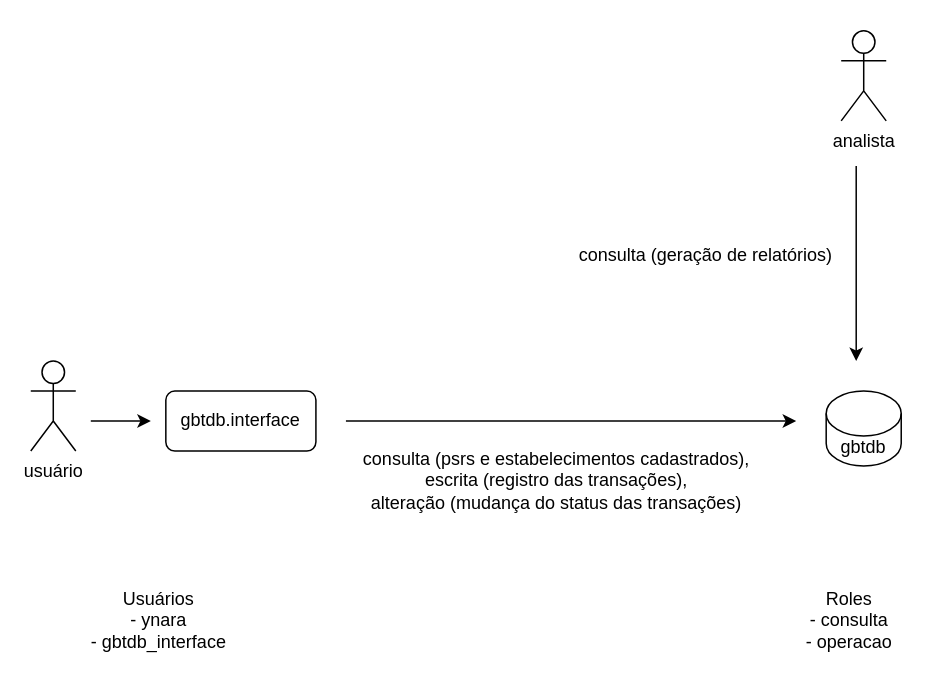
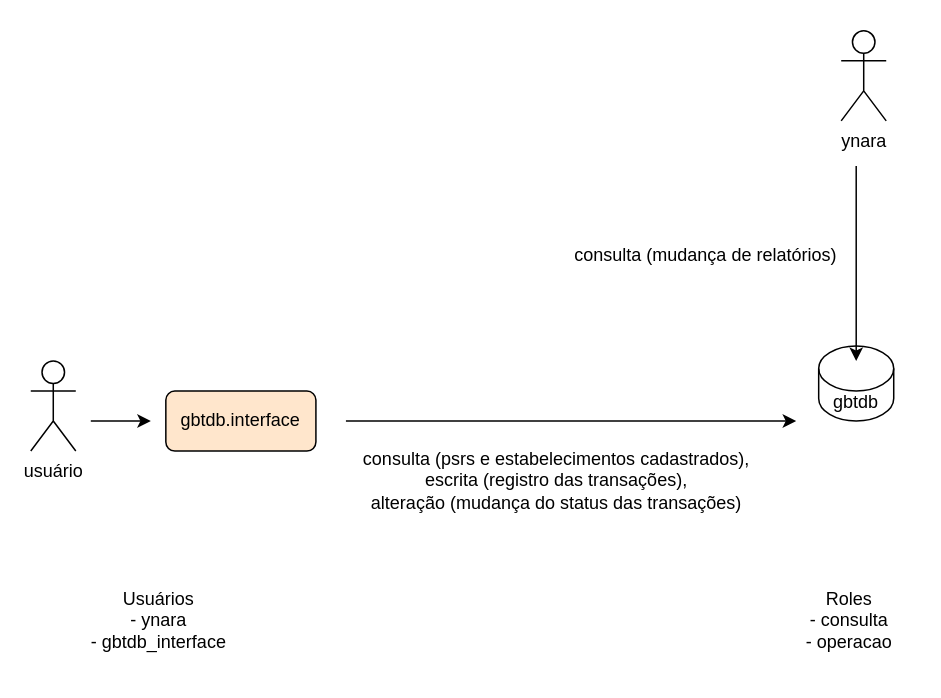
node "analista": label "analista" -> "ynara"
node "consulta (geração de relatórios)": label "consulta (geração de relatórios)" -> "consulta (mudança de relatórios)"
node "gbtdb.interface": fillcolor #ffffff -> #ffe6cc
node "gbtdb": moved (863, 428) -> (856, 383)
